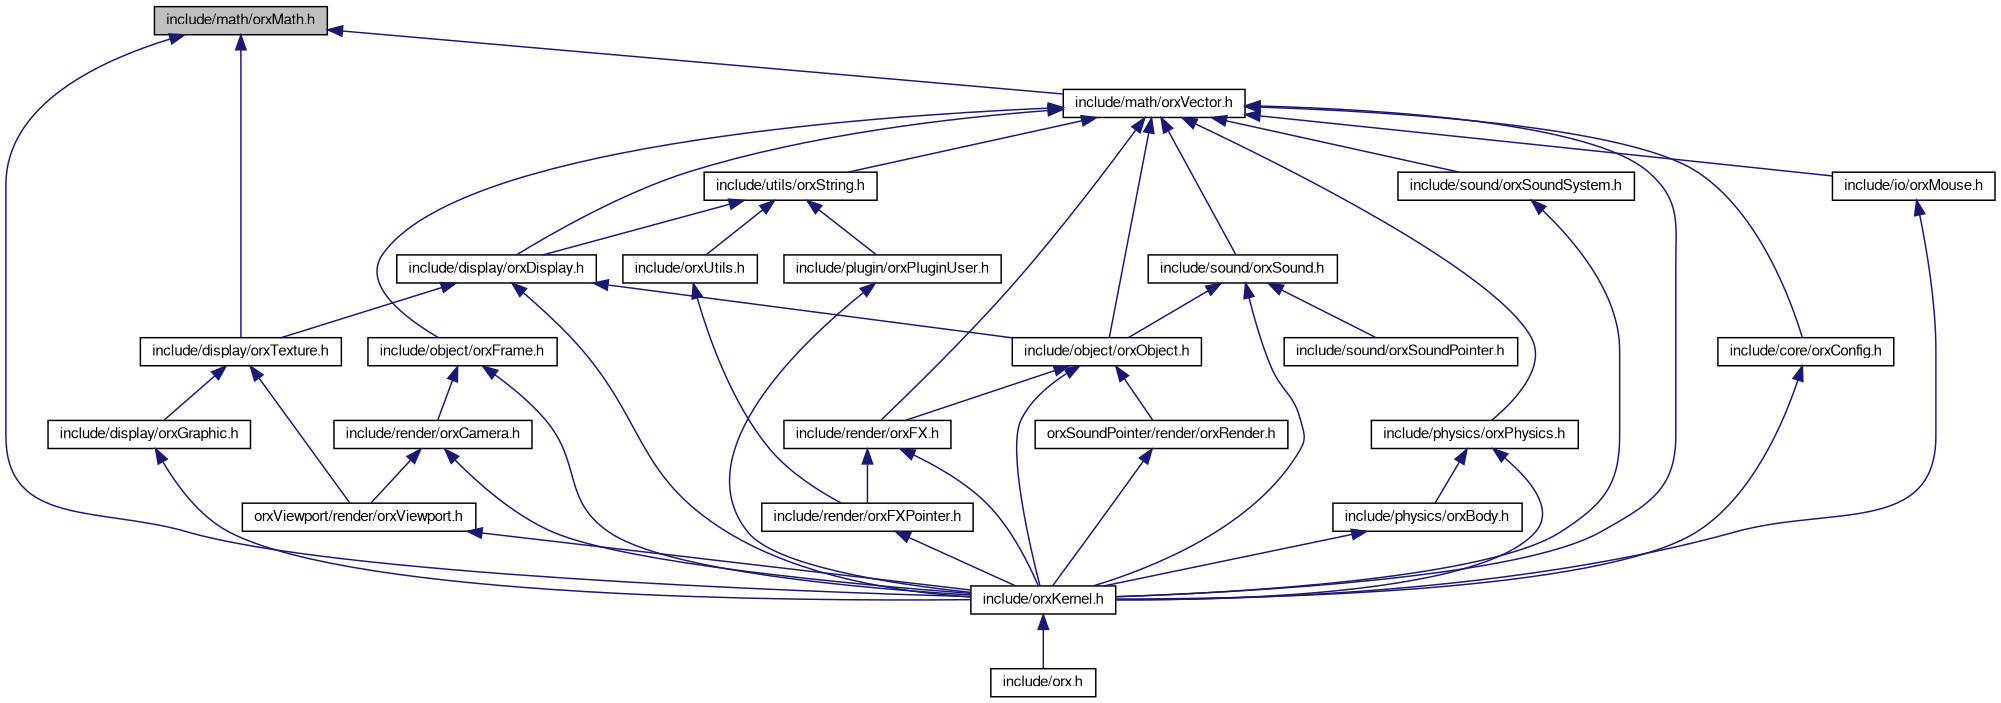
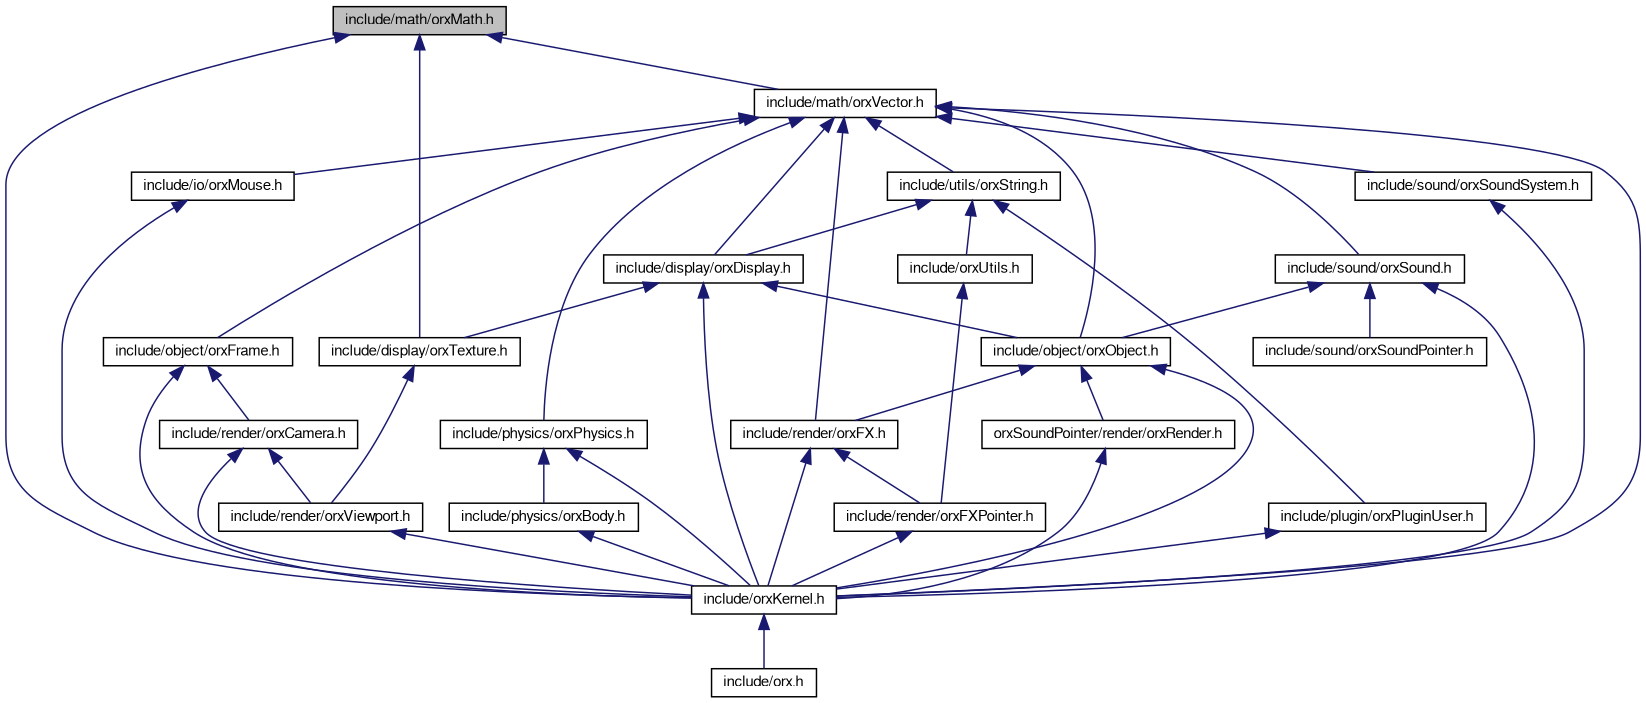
node "include/core/orxConfig.h": removed
node "include/display/orxGraphic.h": removed
node "orxViewport/render/orxViewport.h": label "orxViewport/render/orxViewport.h" -> "include/render/orxViewport.h"
